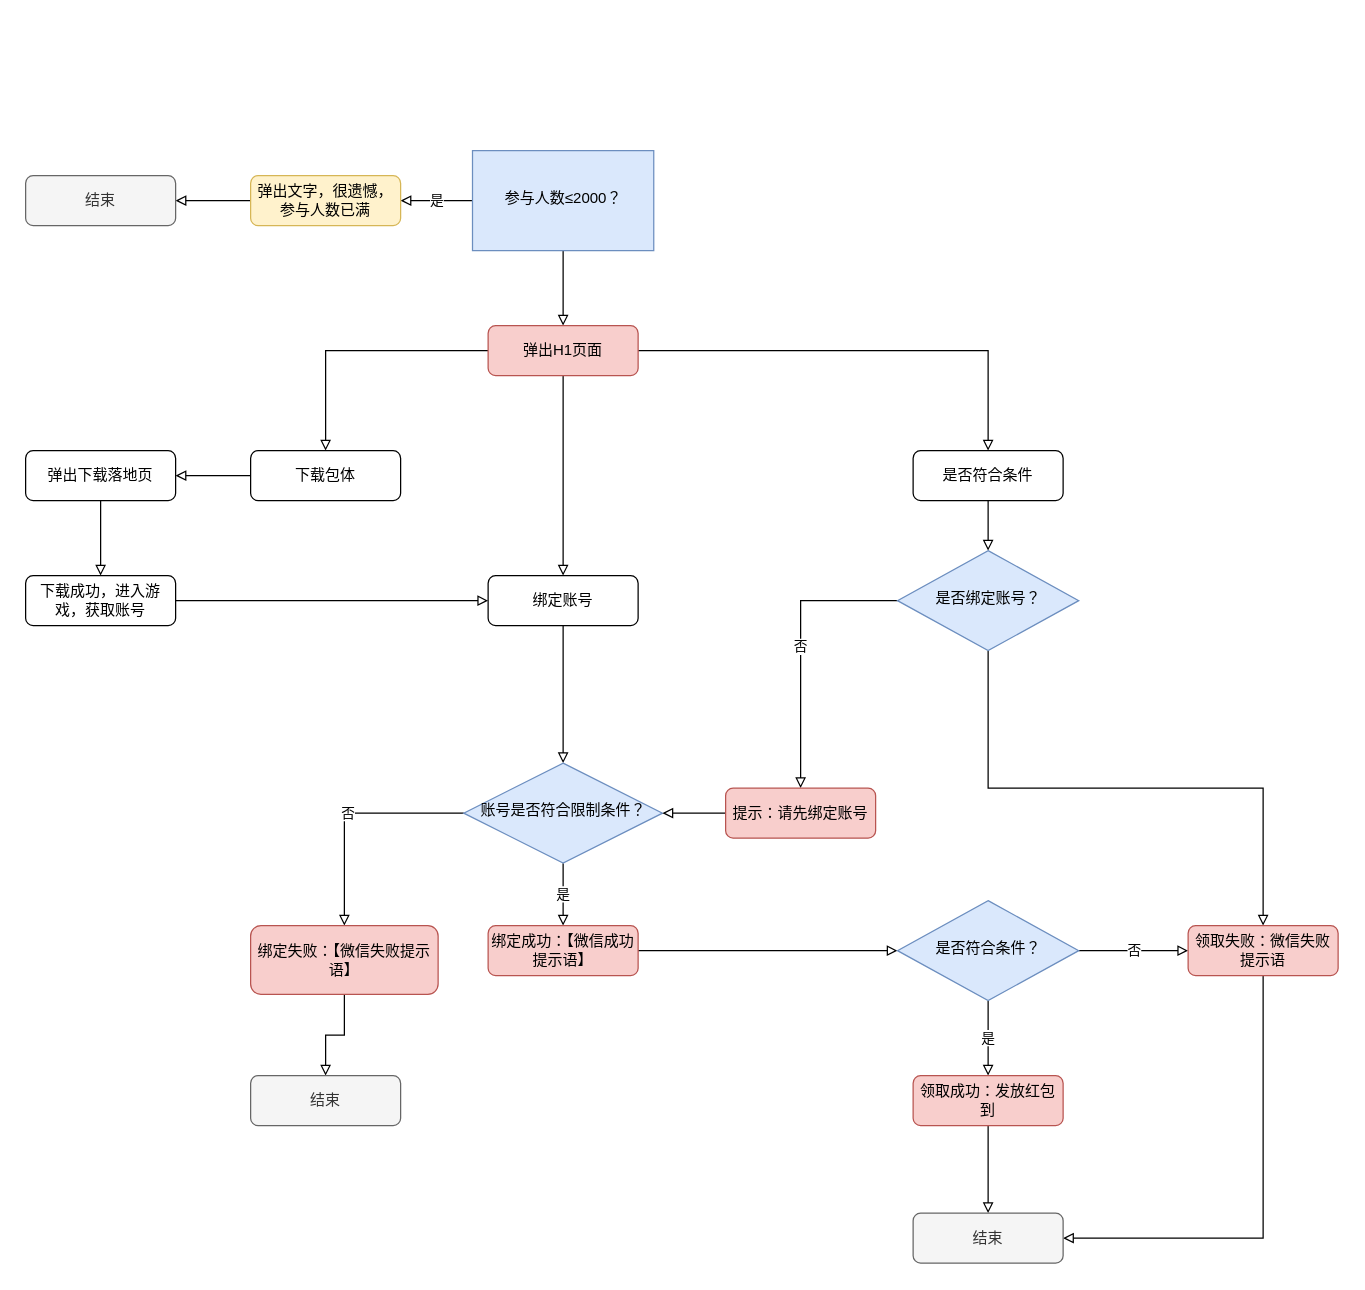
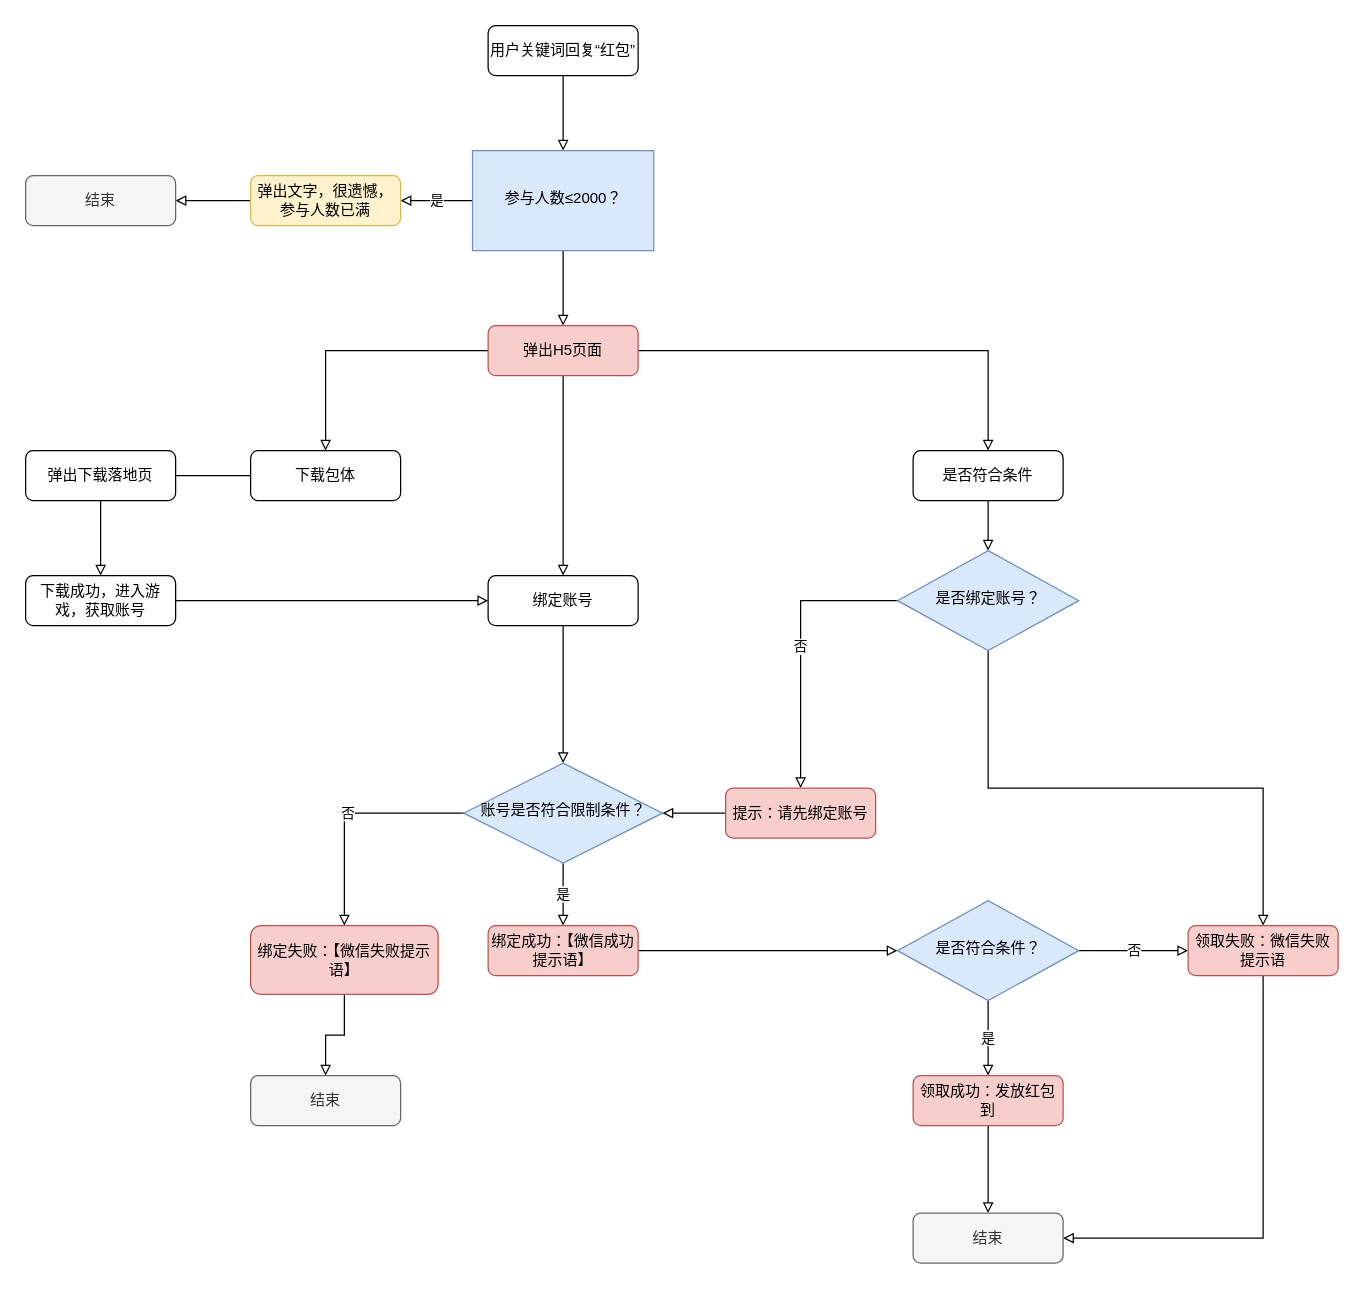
node "用户关键词回复“红包”": added
edge "用户关键词回复“红包”" -> "参与人数≤2000？": added
node "弹出H1页面": label "弹出H1页面" -> "弹出H5页面"
edge "下载包体" -> "弹出下载落地页": arrowhead block -> none
